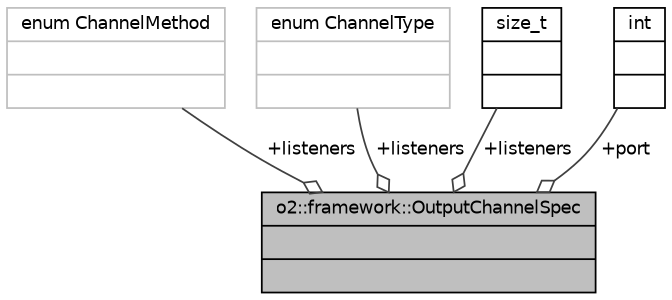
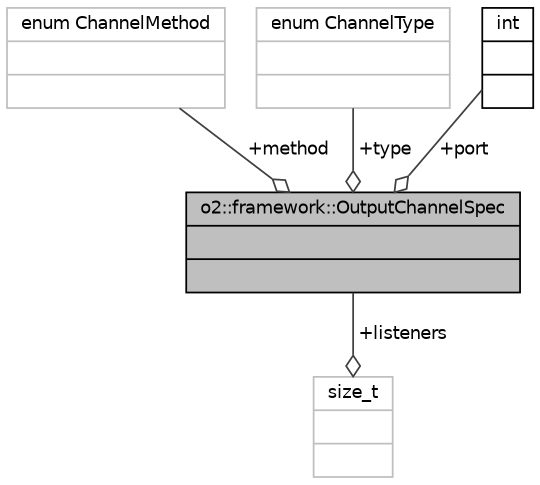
node "size_t": color black -> grey75
edge "size_t" -> "o2::framework::OutputChannelSpec": reversed
edge "enum ChannelMethod" -> "o2::framework::OutputChannelSpec": label " +listeners" -> " +method"
edge "enum ChannelType" -> "o2::framework::OutputChannelSpec": label " +listeners" -> " +type"
